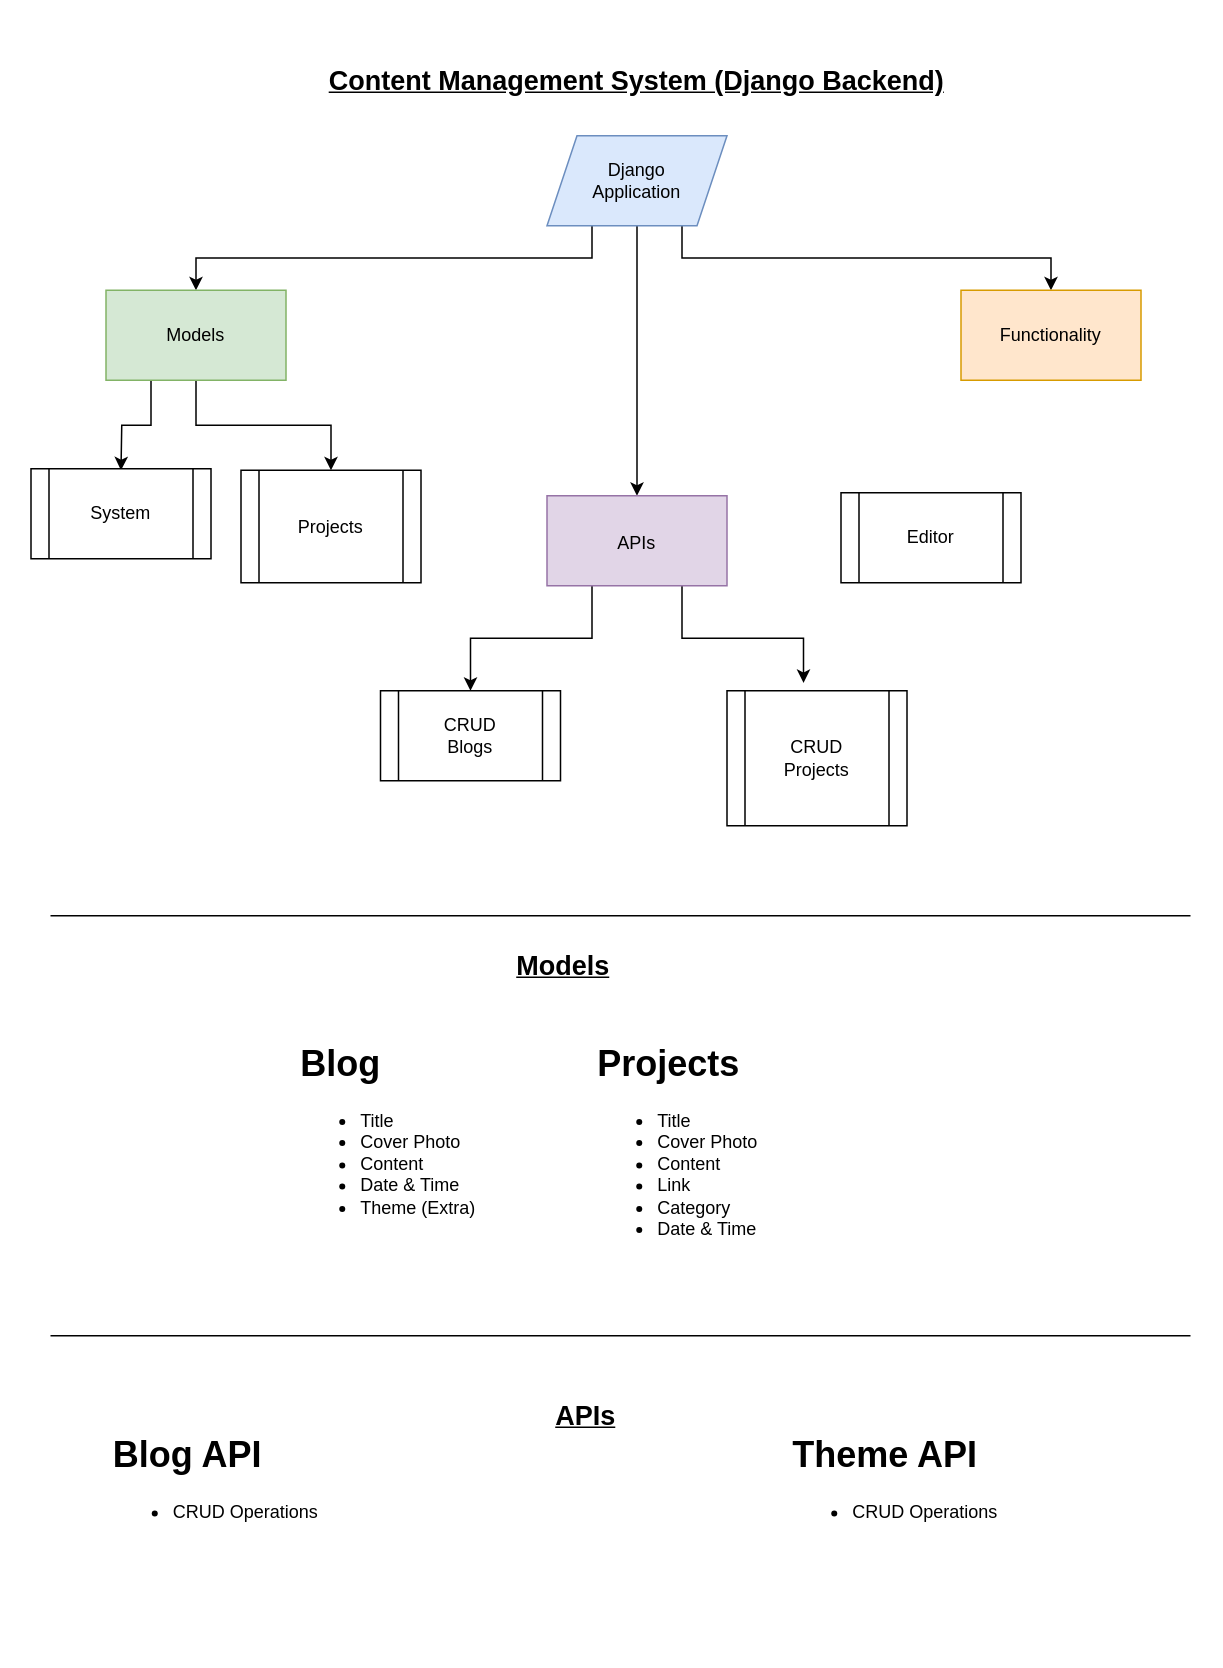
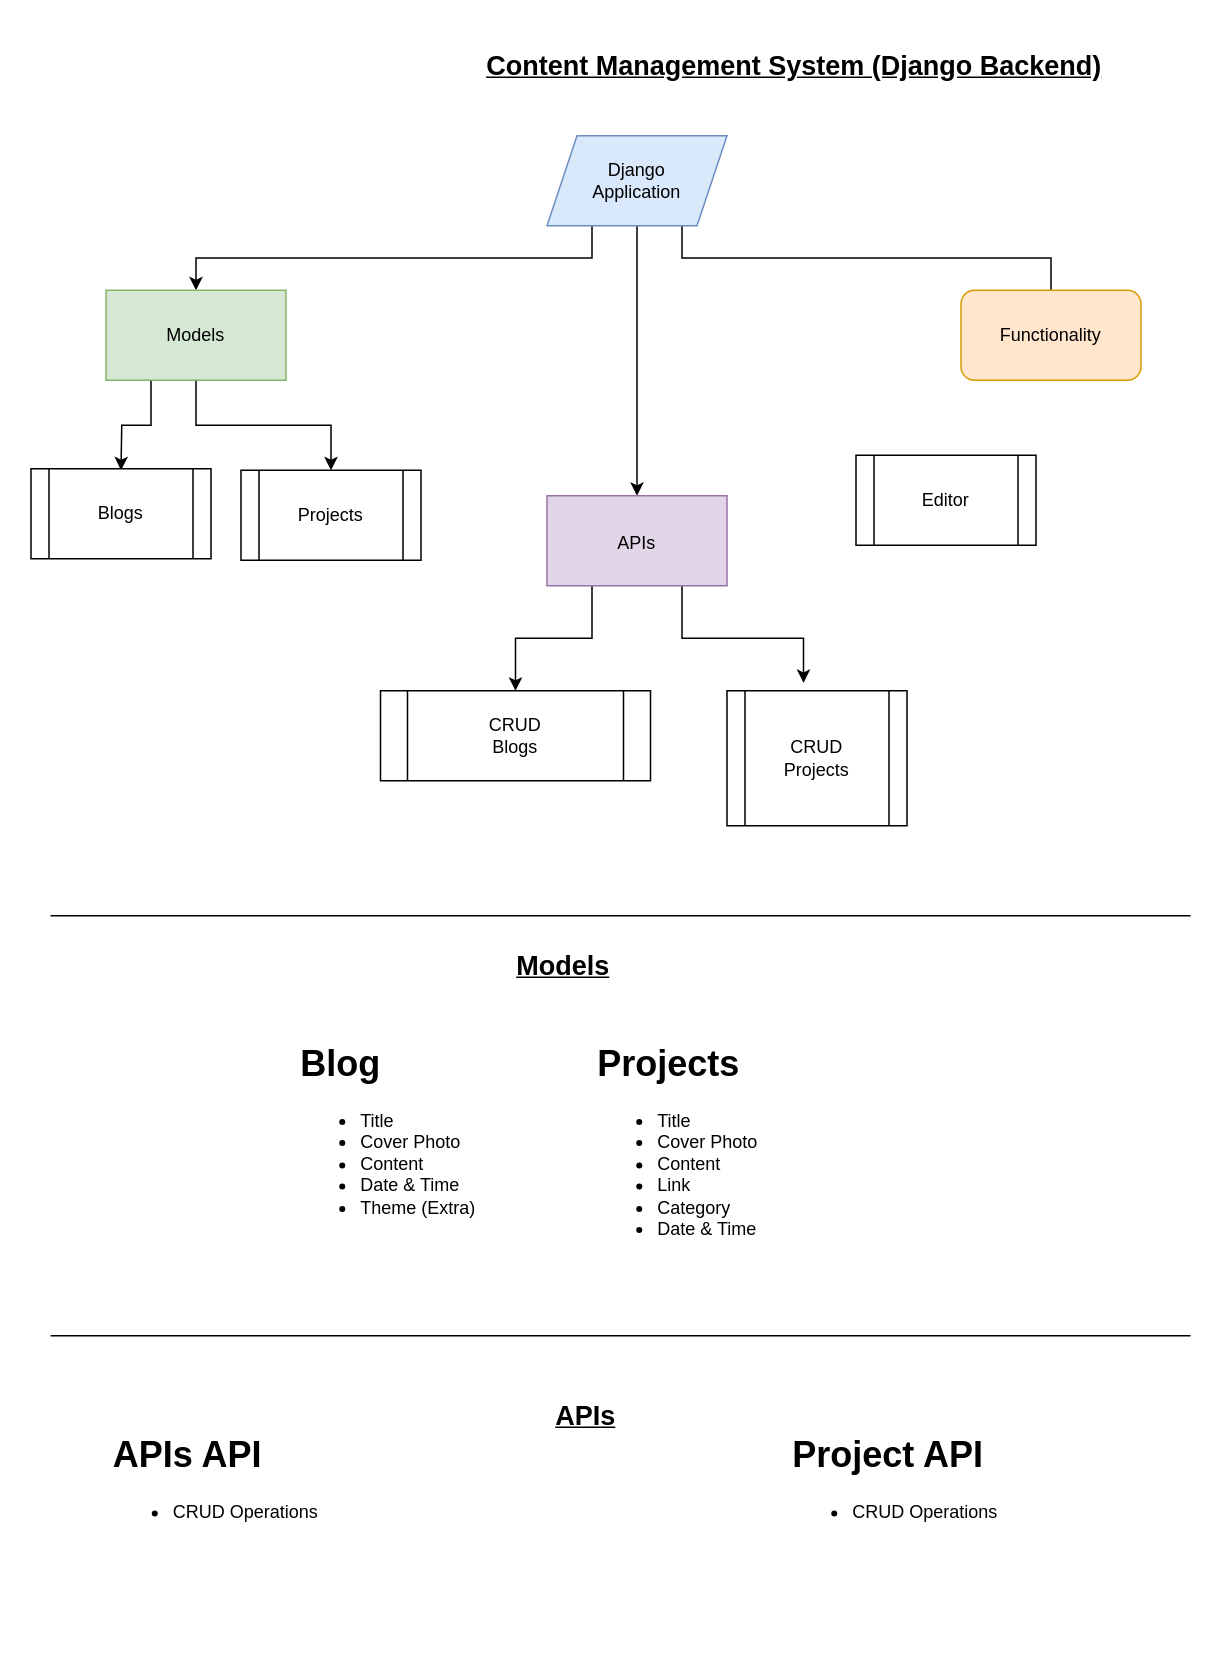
node "Content Management System (Django Backend)": moved (637, 83) -> (794, 68)
edge "Django Application" -> "Functionality": arrowhead classic -> none
node "Functionality": shape rectangle -> rounded rectangle
node "System": label "System" -> "Blogs"
node "Projects": size 180x113 -> 180x90
node "Editor": moved (931, 538) -> (946, 500)
node "CRUD Blogs": size 180x90 -> 270x90
node "Blog API CRUD Operations": label "Blog API CRUD Operations" -> "APIs API CRUD Operations"
node "Theme API CRUD Operations": label "Theme API CRUD Operations" -> "Project API CRUD Operations"
